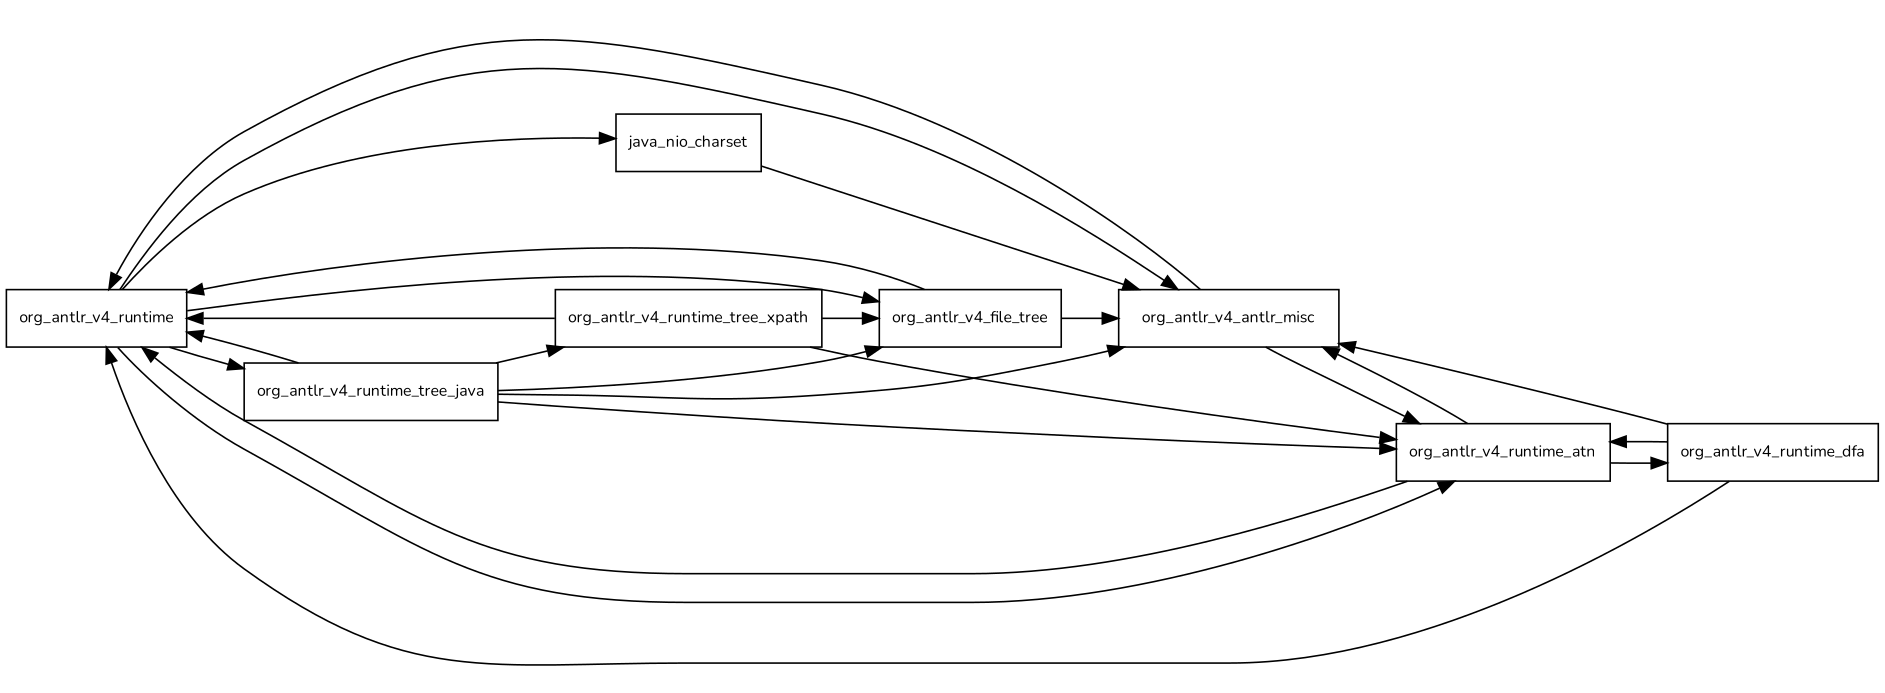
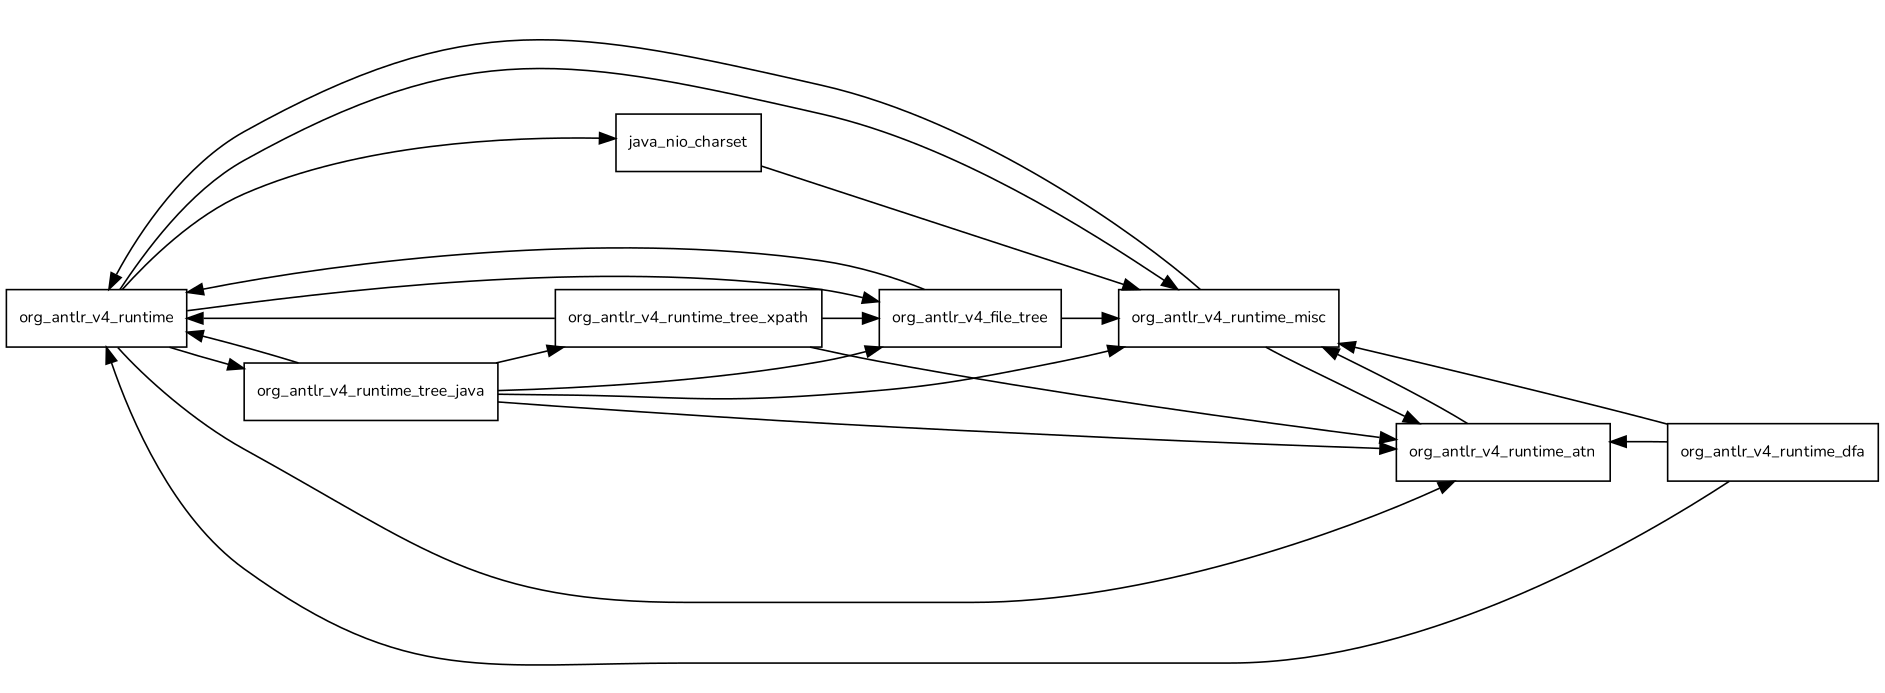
node "org_antlr_v4_antlr_misc": label "org_antlr_v4_antlr_misc" -> "org_antlr_v4_runtime_misc"
edge "org_antlr_v4_runtime_atn" -> "org_antlr_v4_runtime_dfa": removed
edge "org_antlr_v4_runtime_atn" -> "org_antlr_v4_runtime": removed
